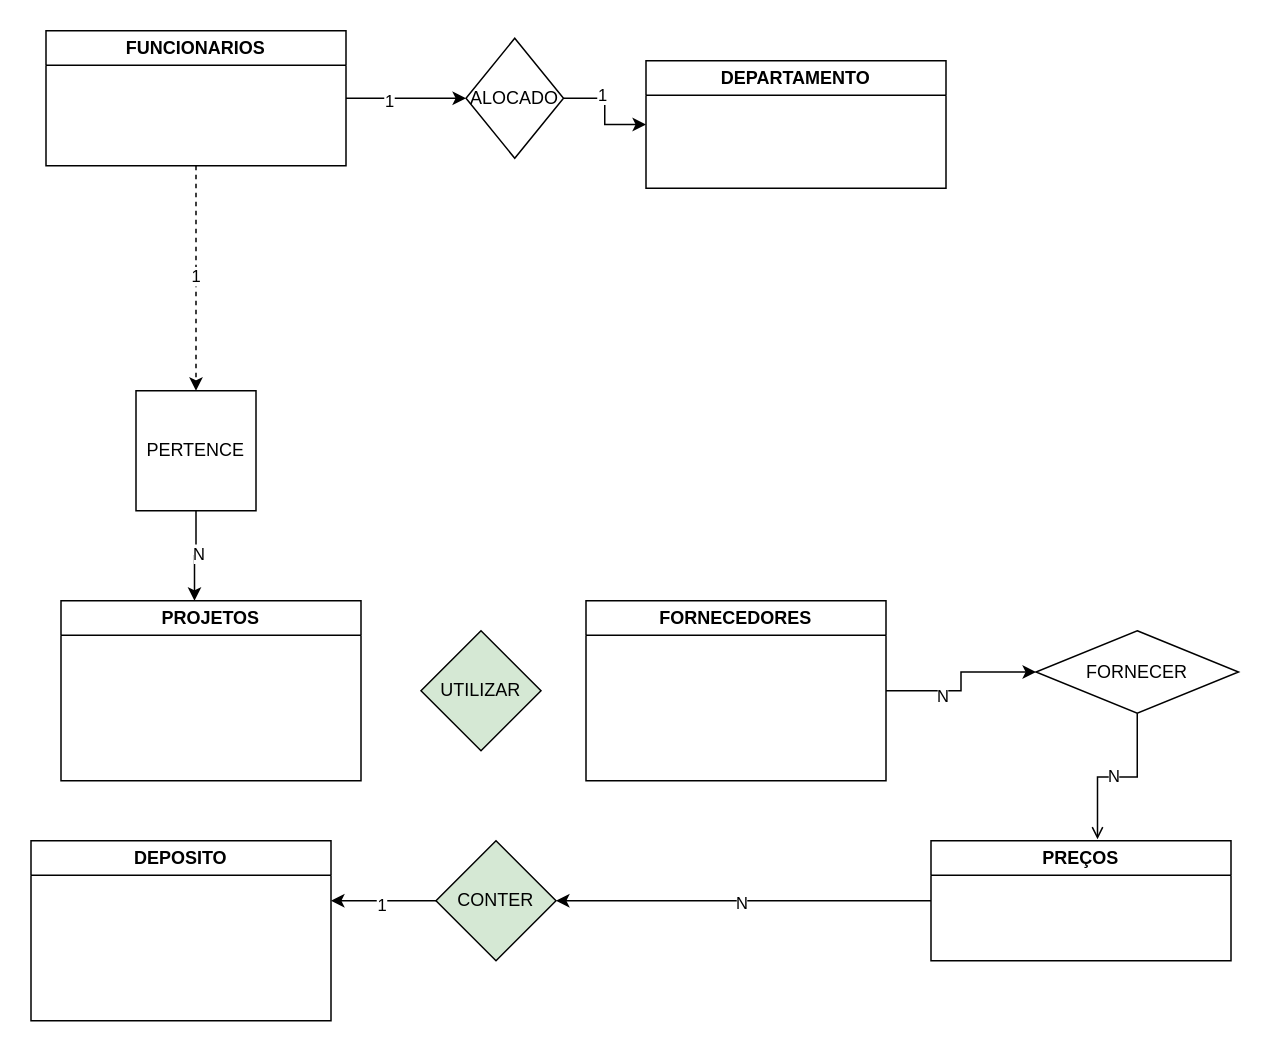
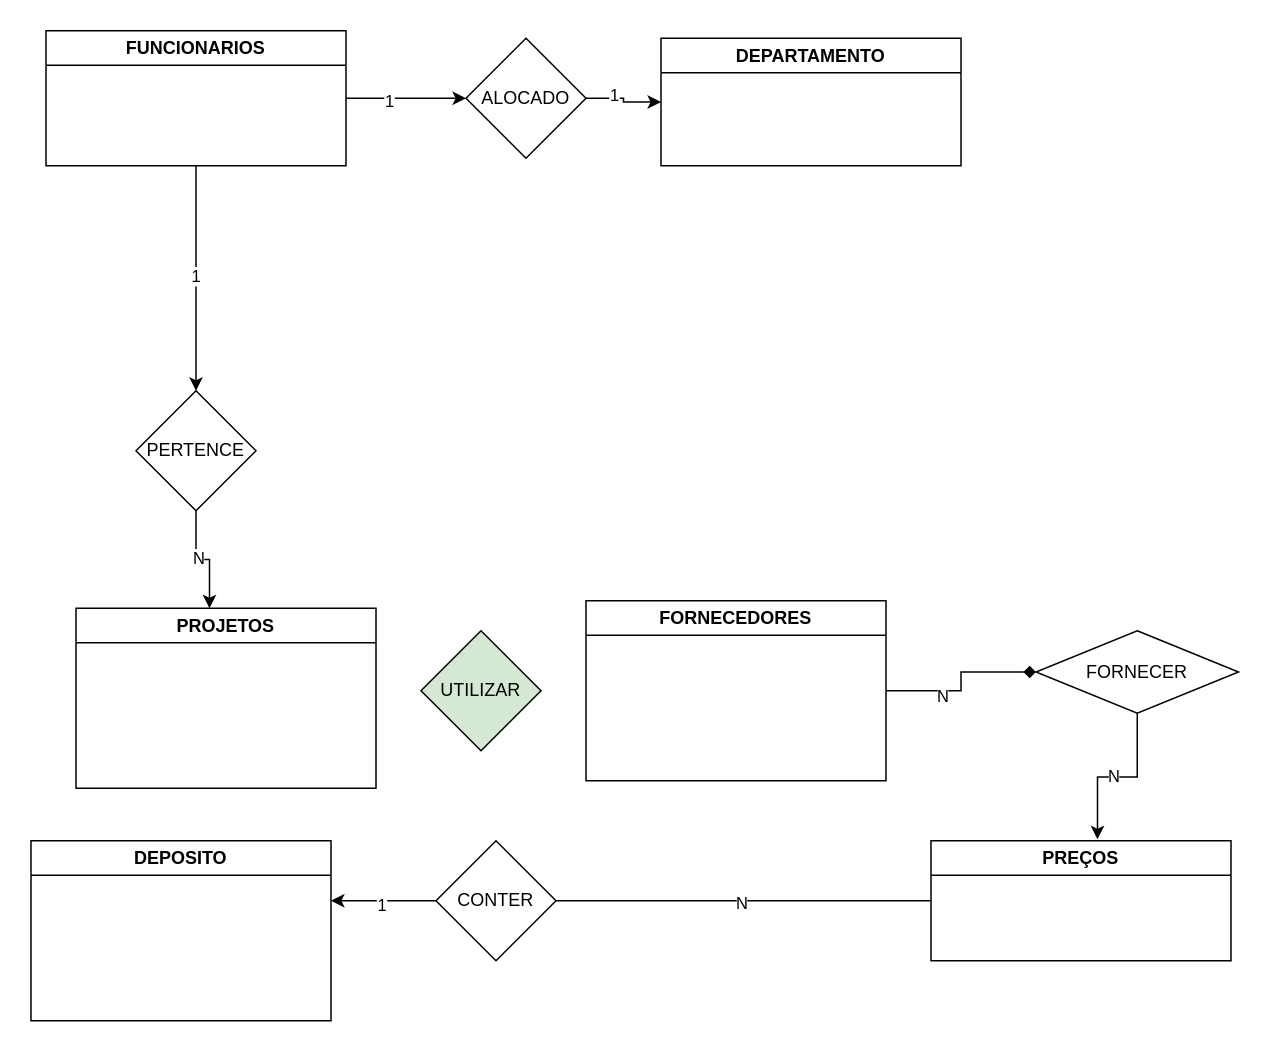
node "ALOCADO": size 98x120 -> 120x120
node "DEPARTAMENTO": moved (796, 125) -> (811, 102)
edge "FUNCIONARIOS" -> "PERTENCE": style dashed -> solid
node "PERTENCE": shape rectangle -> diamond
edge "FORNECEDORES" -> "FORNECER": arrowhead classic -> diamond
node "PROJETOS": moved (211, 691) -> (226, 698)
edge "FORNECER" -> "PREÇOS": arrowhead open -> classic
node "CONTER": fillcolor #d5e8d4 -> #ffffff
edge "PREÇOS" -> "CONTER": arrowhead classic -> none
